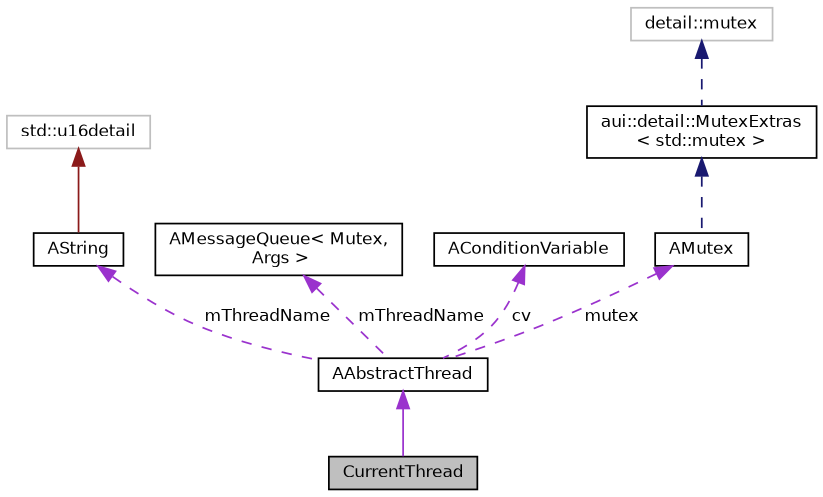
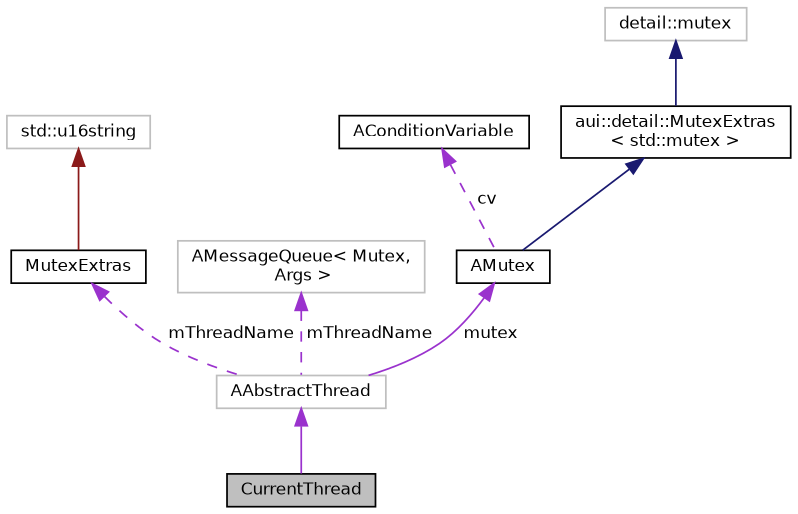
edge "aui::detail::MutexExtras < std::mutex >" -> "detail::mutex": style dashed -> solid
node "std::u16detail": label "std::u16detail" -> "std::u16string"
edge "AMutex" -> "aui::detail::MutexExtras < std::mutex >": style dashed -> solid
node "AString": label "AString" -> "MutexExtras"
node "AMessageQueue< Mutex, Args >": color black -> grey75
edge "AAbstractThread" -> "AMutex": style dashed -> solid
edge "AAbstractThread" -> "AConditionVariable": now "AMutex" -> "AConditionVariable"
node "AAbstractThread": color black -> grey75
